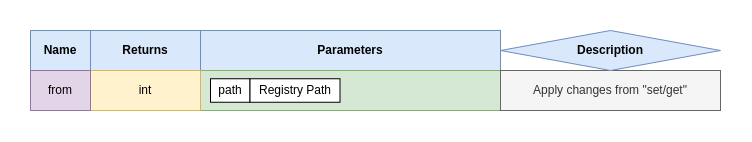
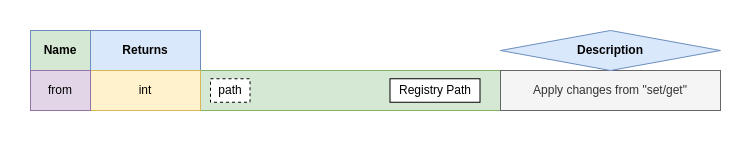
node "Name": fillcolor #dae8fc -> #d5e8d4
node "Parameters": removed
node "path": style solid -> dashed
node "Registry Path": moved (295, 91) -> (435, 91)
